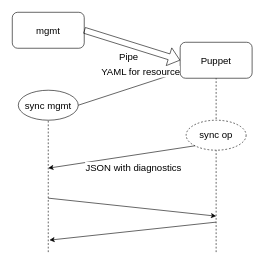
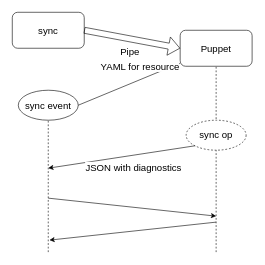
node "mgmt": label "mgmt" -> "sync"
node "Puppet": moved (216, 60) -> (216, 48)
node "sync mgmt": label "sync mgmt" -> "sync event"
